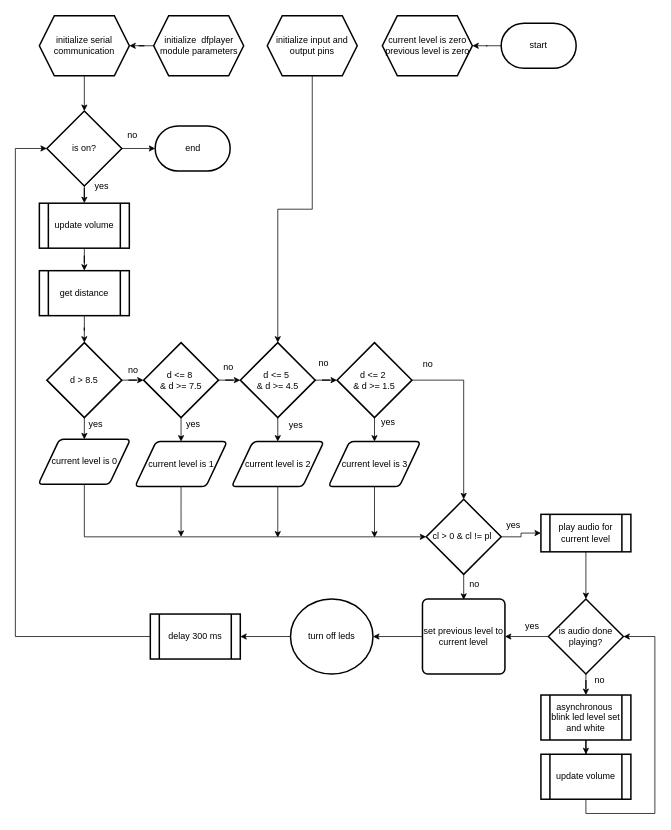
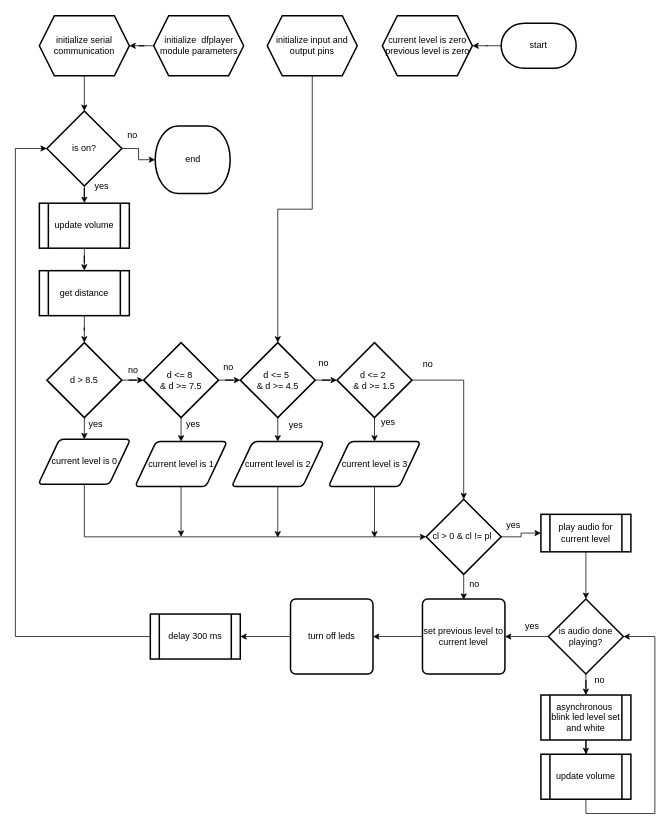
node "end": size 75x45 -> 75x68
node "turn off leds": shape ellipse -> rounded rectangle
